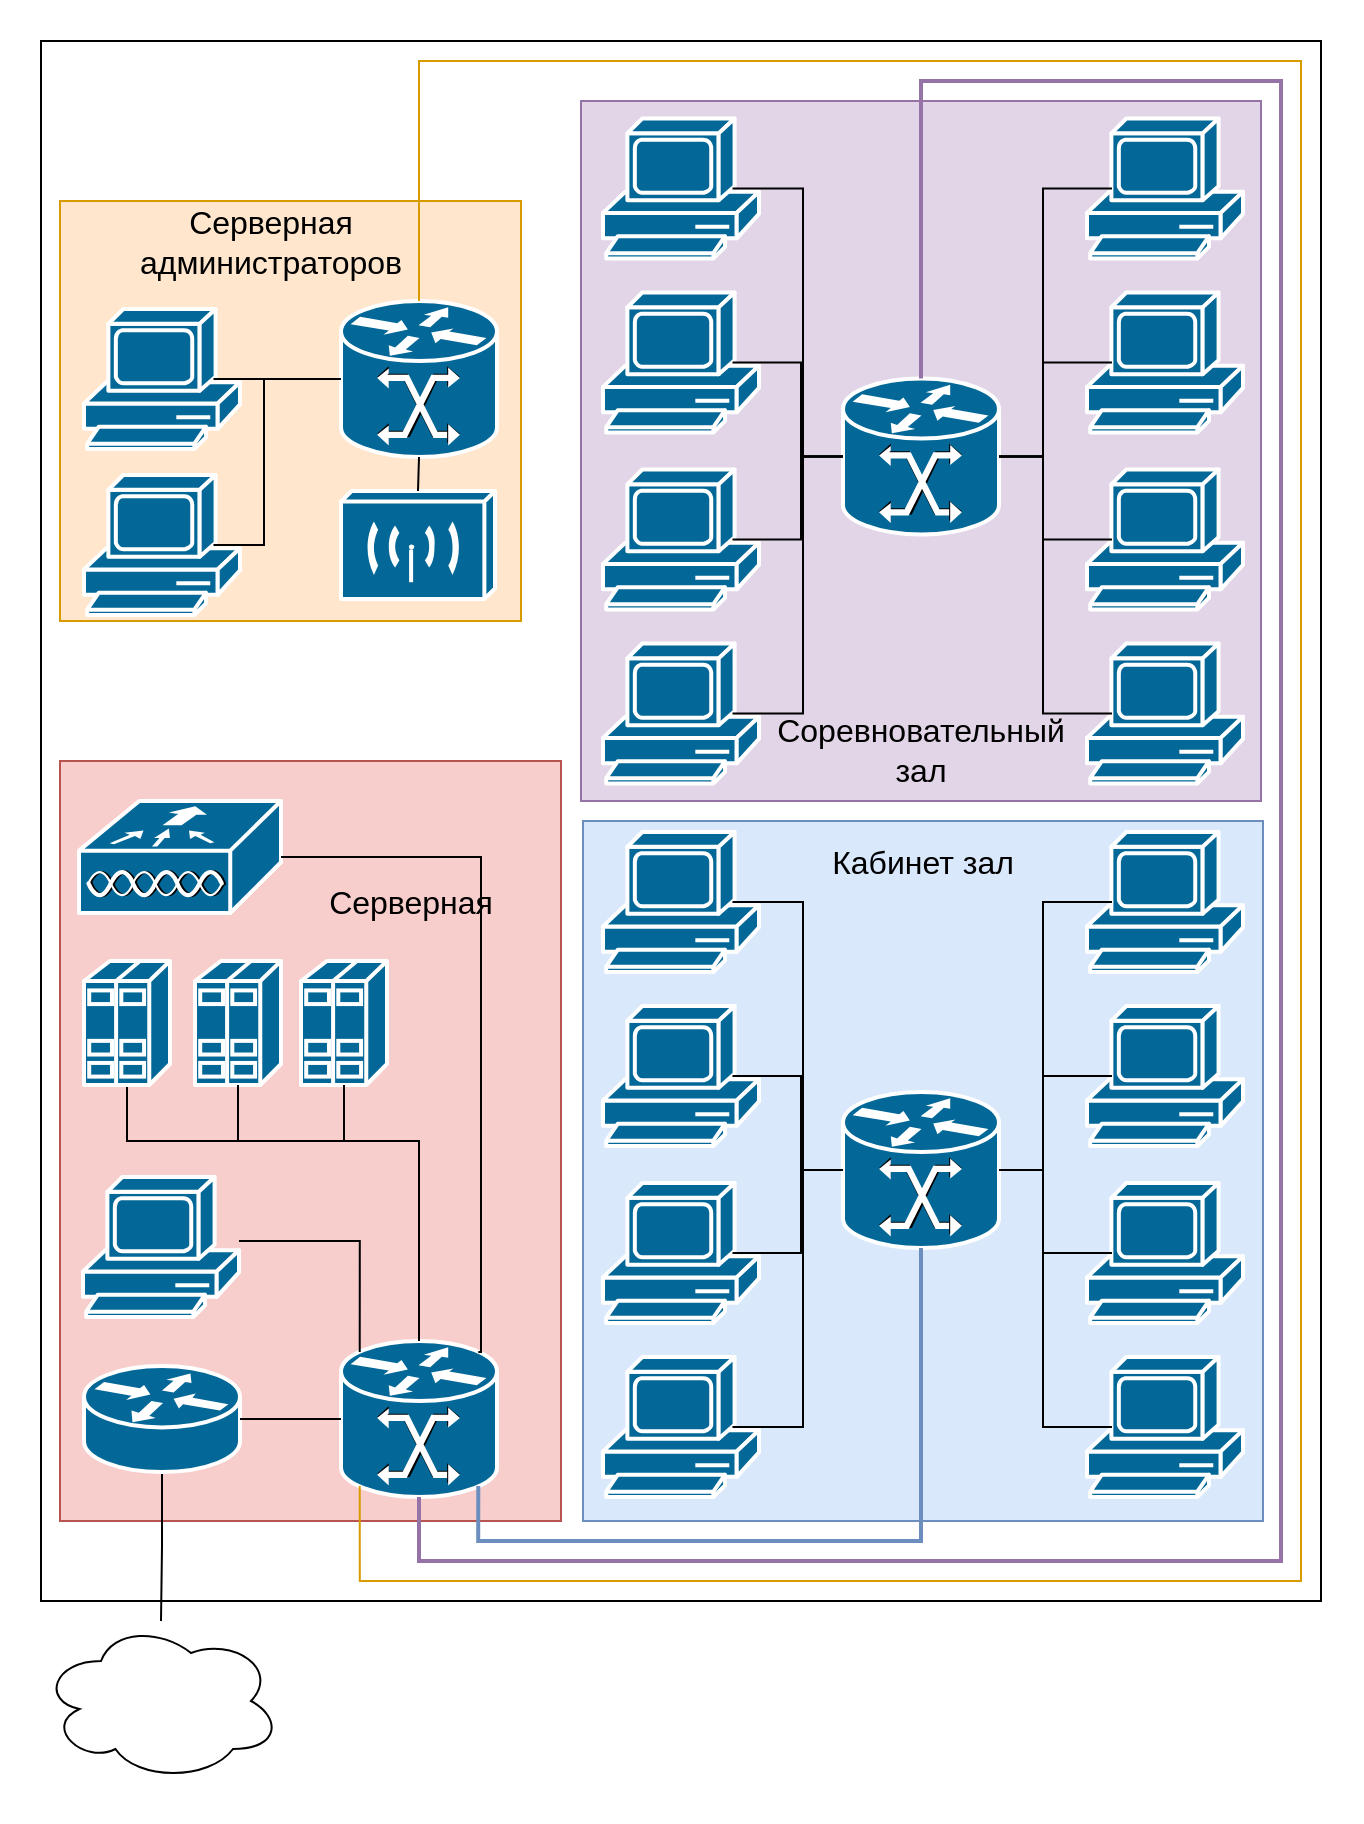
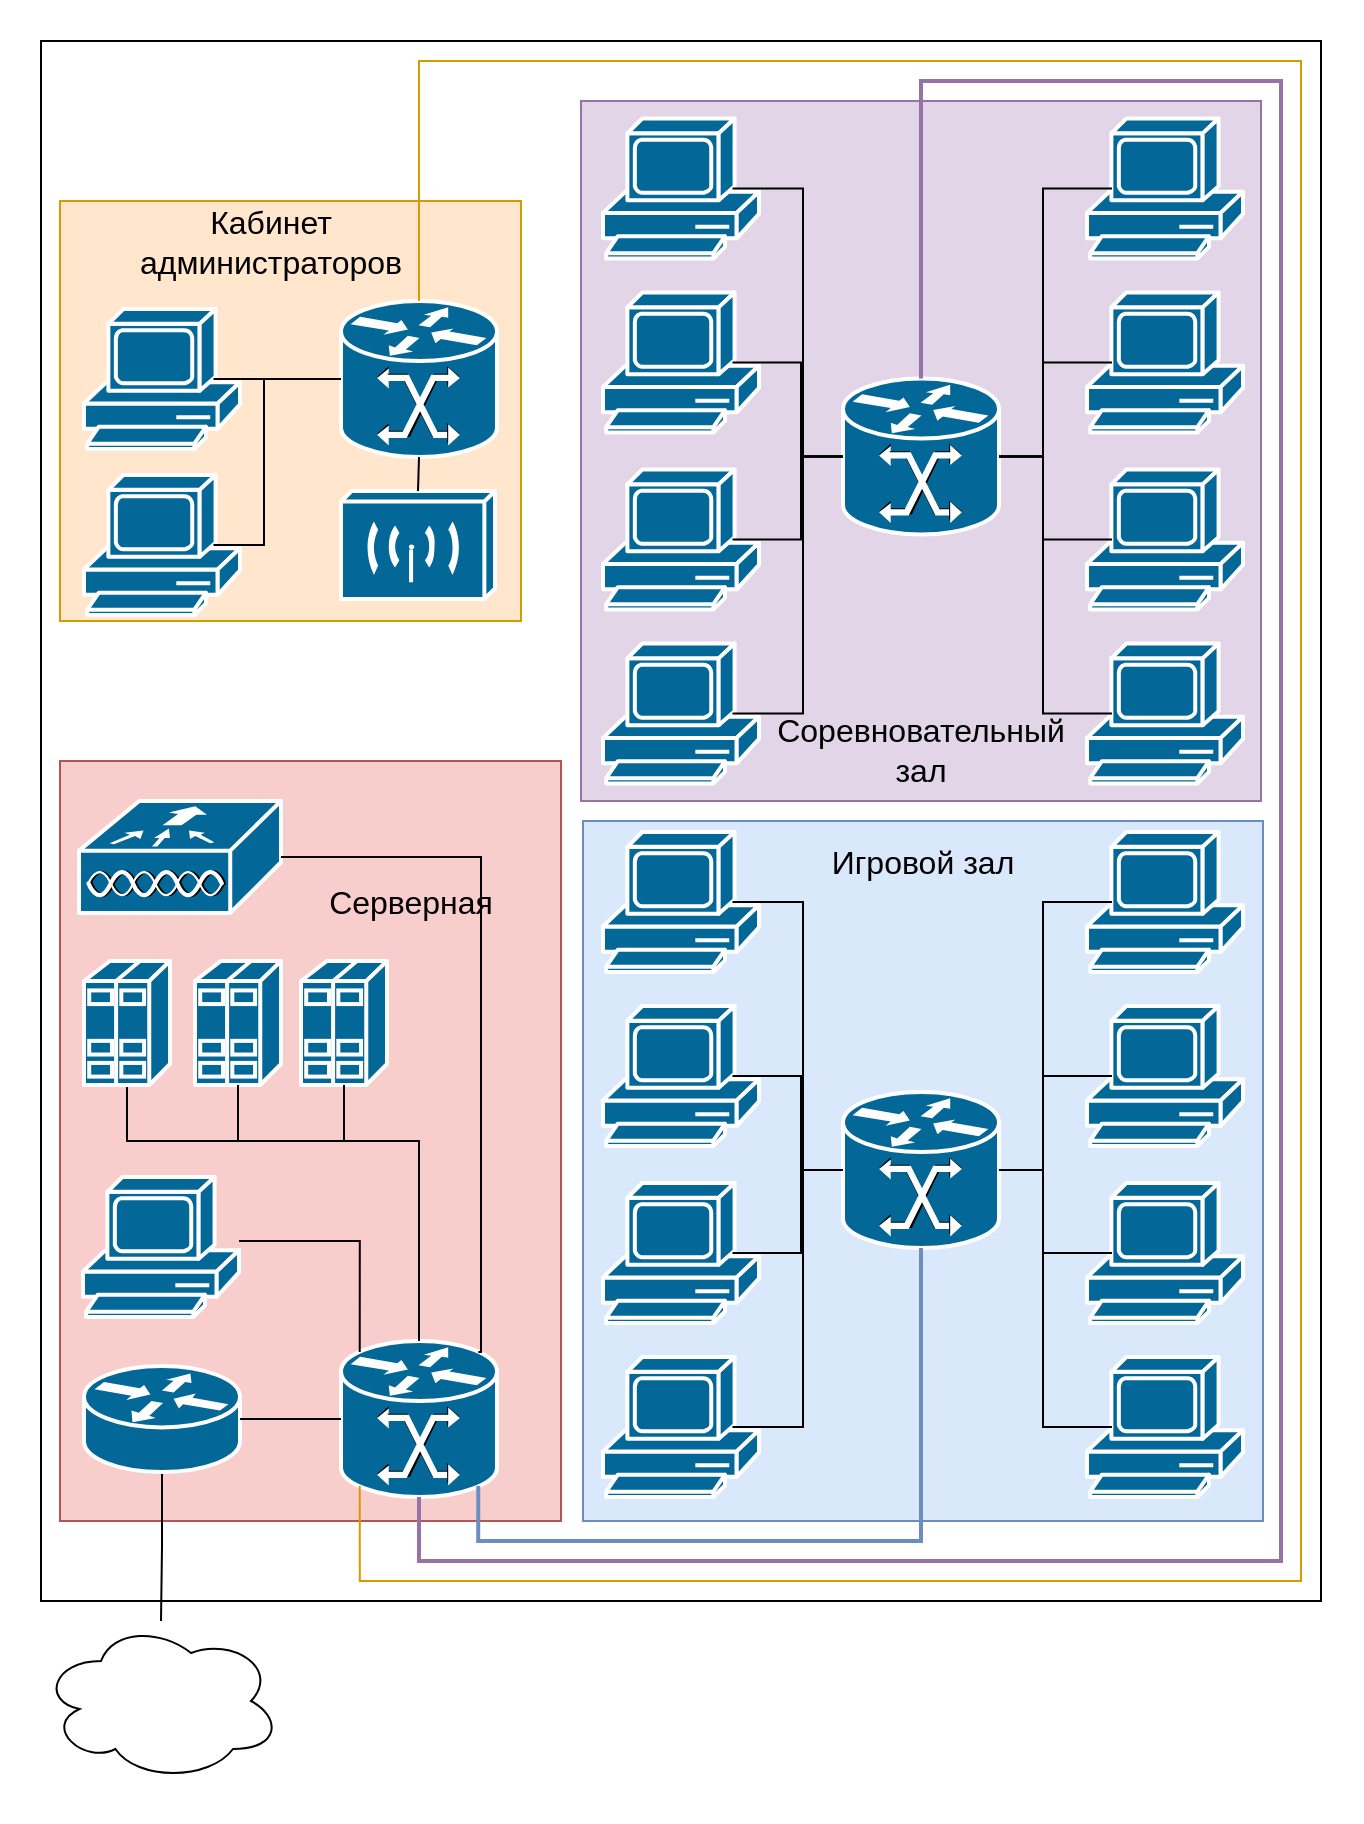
node "Серверная администраторов": label "Серверная администраторов" -> "Кабинет администраторов"
node "Кабинет зал": label "Кабинет зал" -> "Игровой зал"
